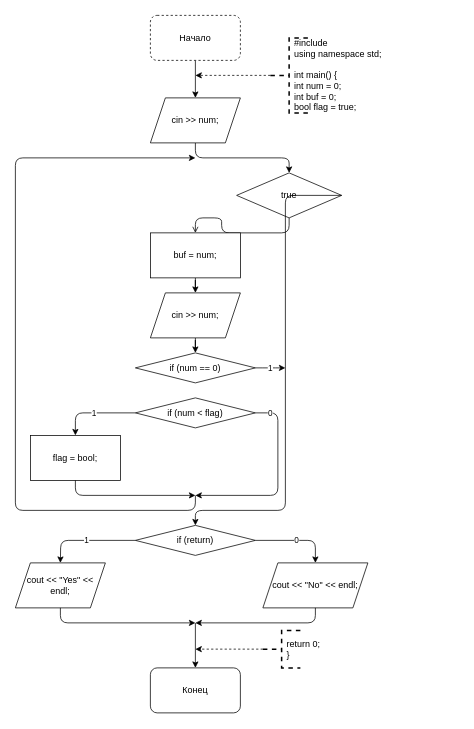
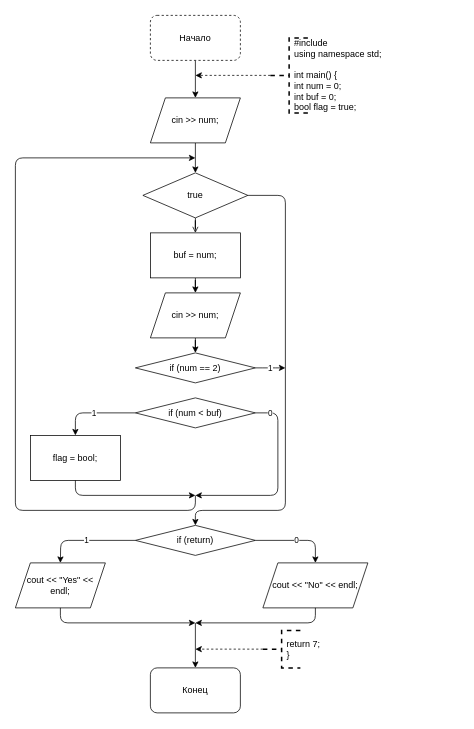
node "true": moved (289, 195) -> (195, 195)
node "if (num == 0)": label "if (num == 0)" -> "if (num == 2)"
node "if (num < flag)": label "if (num < flag)" -> "if (num < buf)"
node "return 0; }": label "return 0; }" -> "return 7; }"
